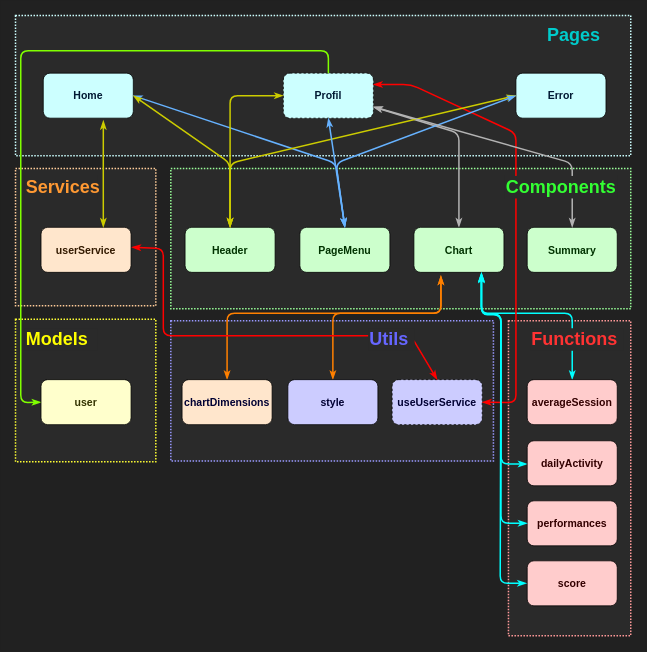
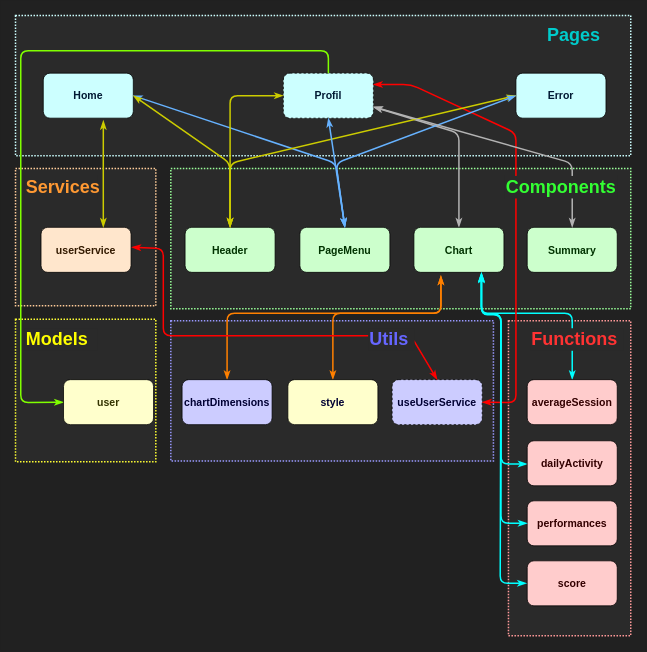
node "user": moved (86, 402) -> (108, 402)
node "chartDimensions": fillcolor #ffe6cc -> #ccccff
node "style": fillcolor #ccccff -> #ffffcc
